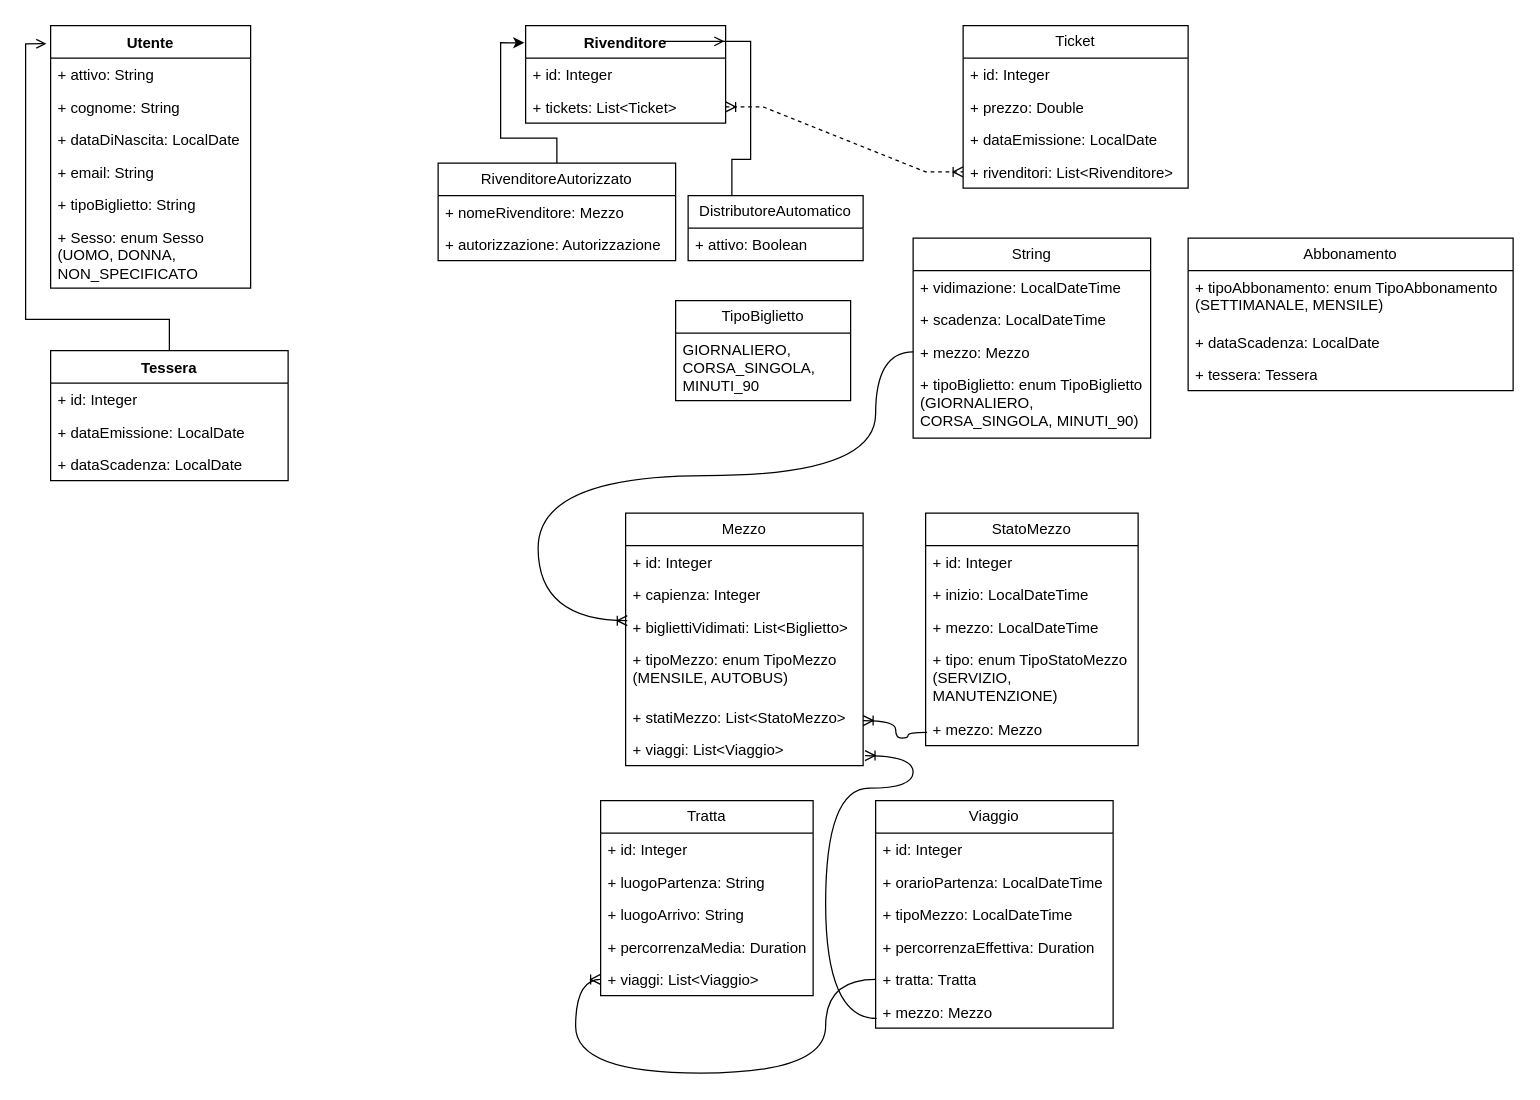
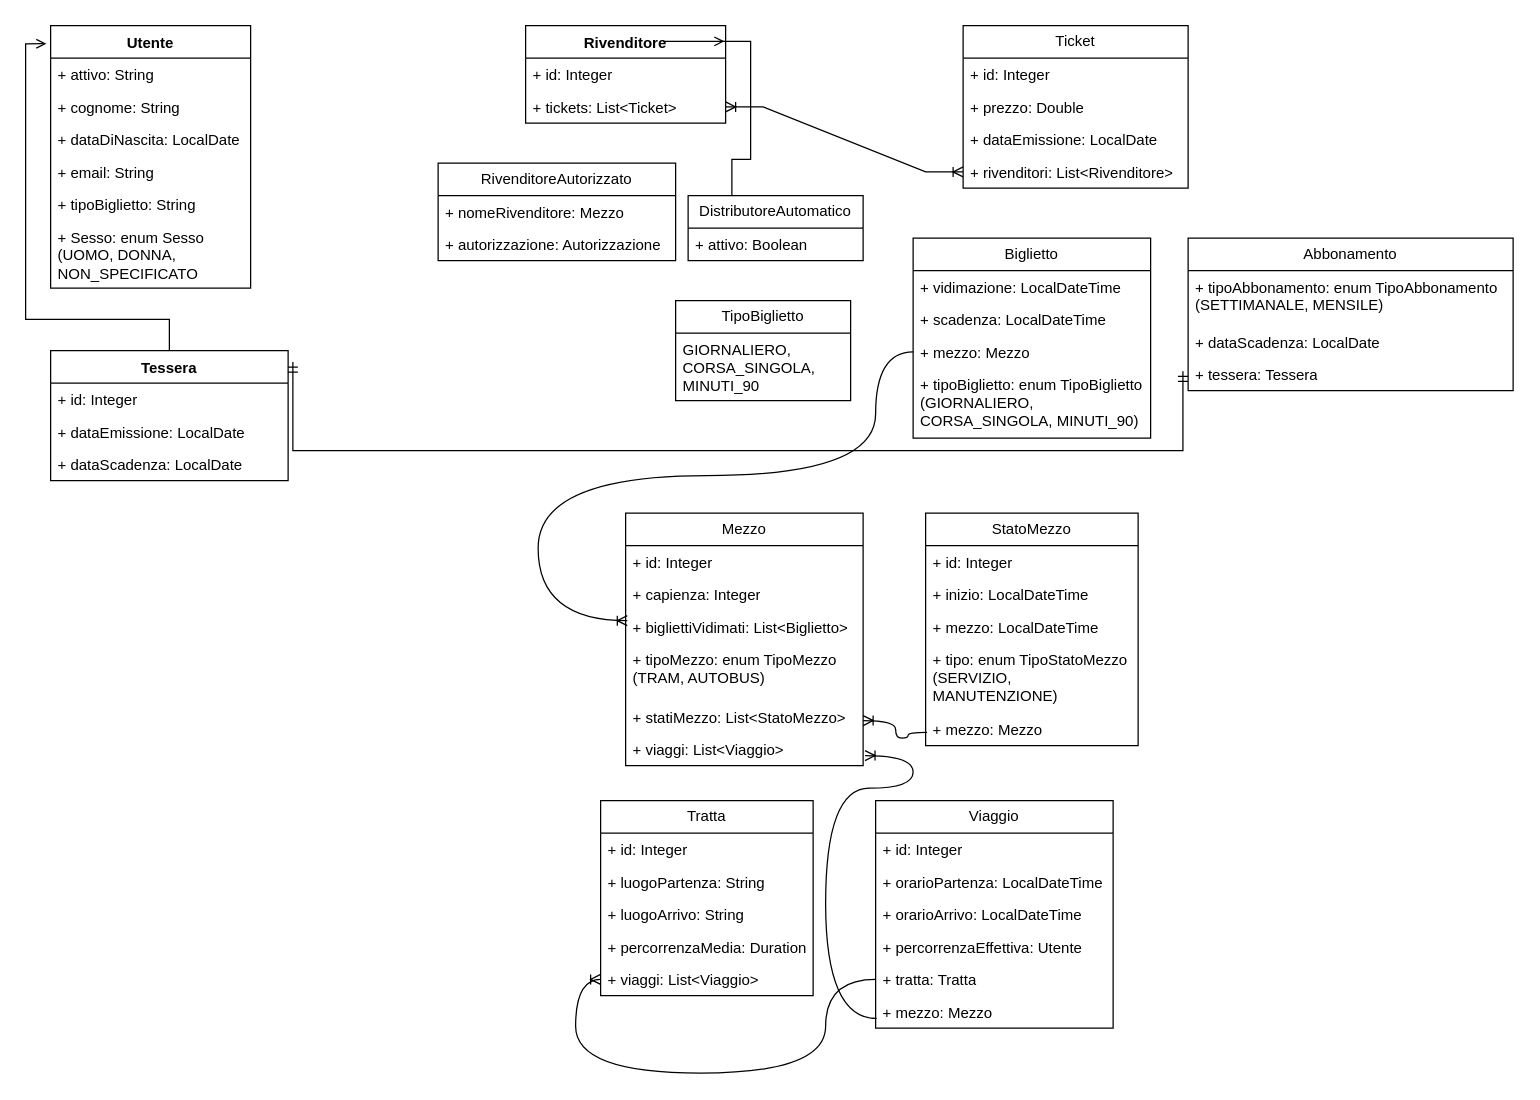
edge "RivenditoreAutorizzato" -> "Rivenditore": removed
edge "+ tickets: List<Ticket>" -- "+ rivenditori: List<Rivenditore>": style dashed -> solid
node "String": label "String" -> "Biglietto"
edge "+ tessera: Tessera" -- "Tessera": added
node "+ tipoMezzo: enum TipoMezzo (MENSILE, AUTOBUS)": label "+ tipoMezzo: enum TipoMezzo (MENSILE, AUTOBUS)" -> "+ tipoMezzo: enum TipoMezzo (TRAM, AUTOBUS)"
node "+ tipoMezzo: LocalDateTime": label "+ tipoMezzo: LocalDateTime" -> "+ orarioArrivo: LocalDateTime"
node "+ percorrenzaEffettiva: Duration": label "+ percorrenzaEffettiva: Duration" -> "+ percorrenzaEffettiva: Utente"
